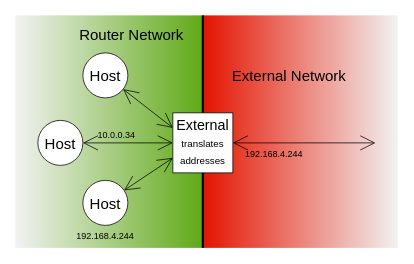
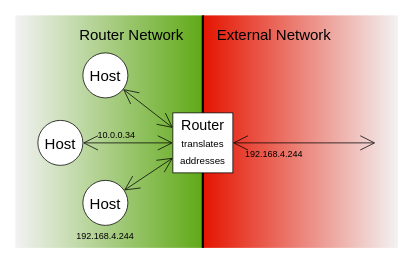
node "External Network": moved (289, 75) -> (274, 34)
node "External translates addresses": label "External translates addresses" -> "Router translates addresses"
